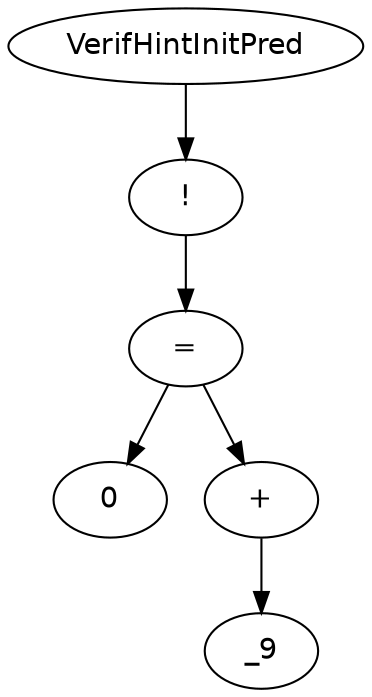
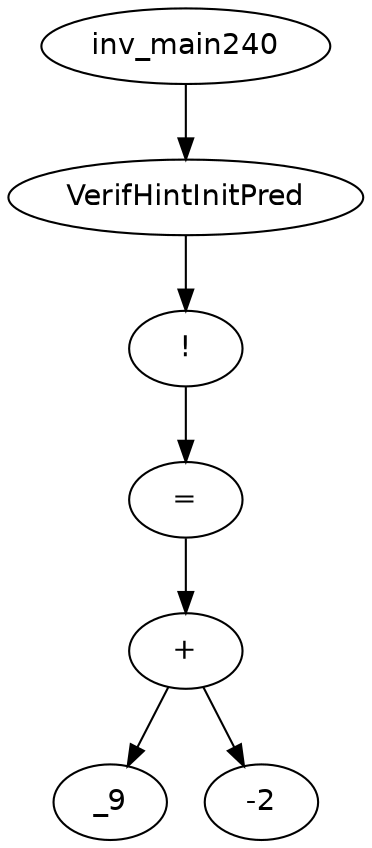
node "inv_main240": added
node "0": removed
node "-2": added
